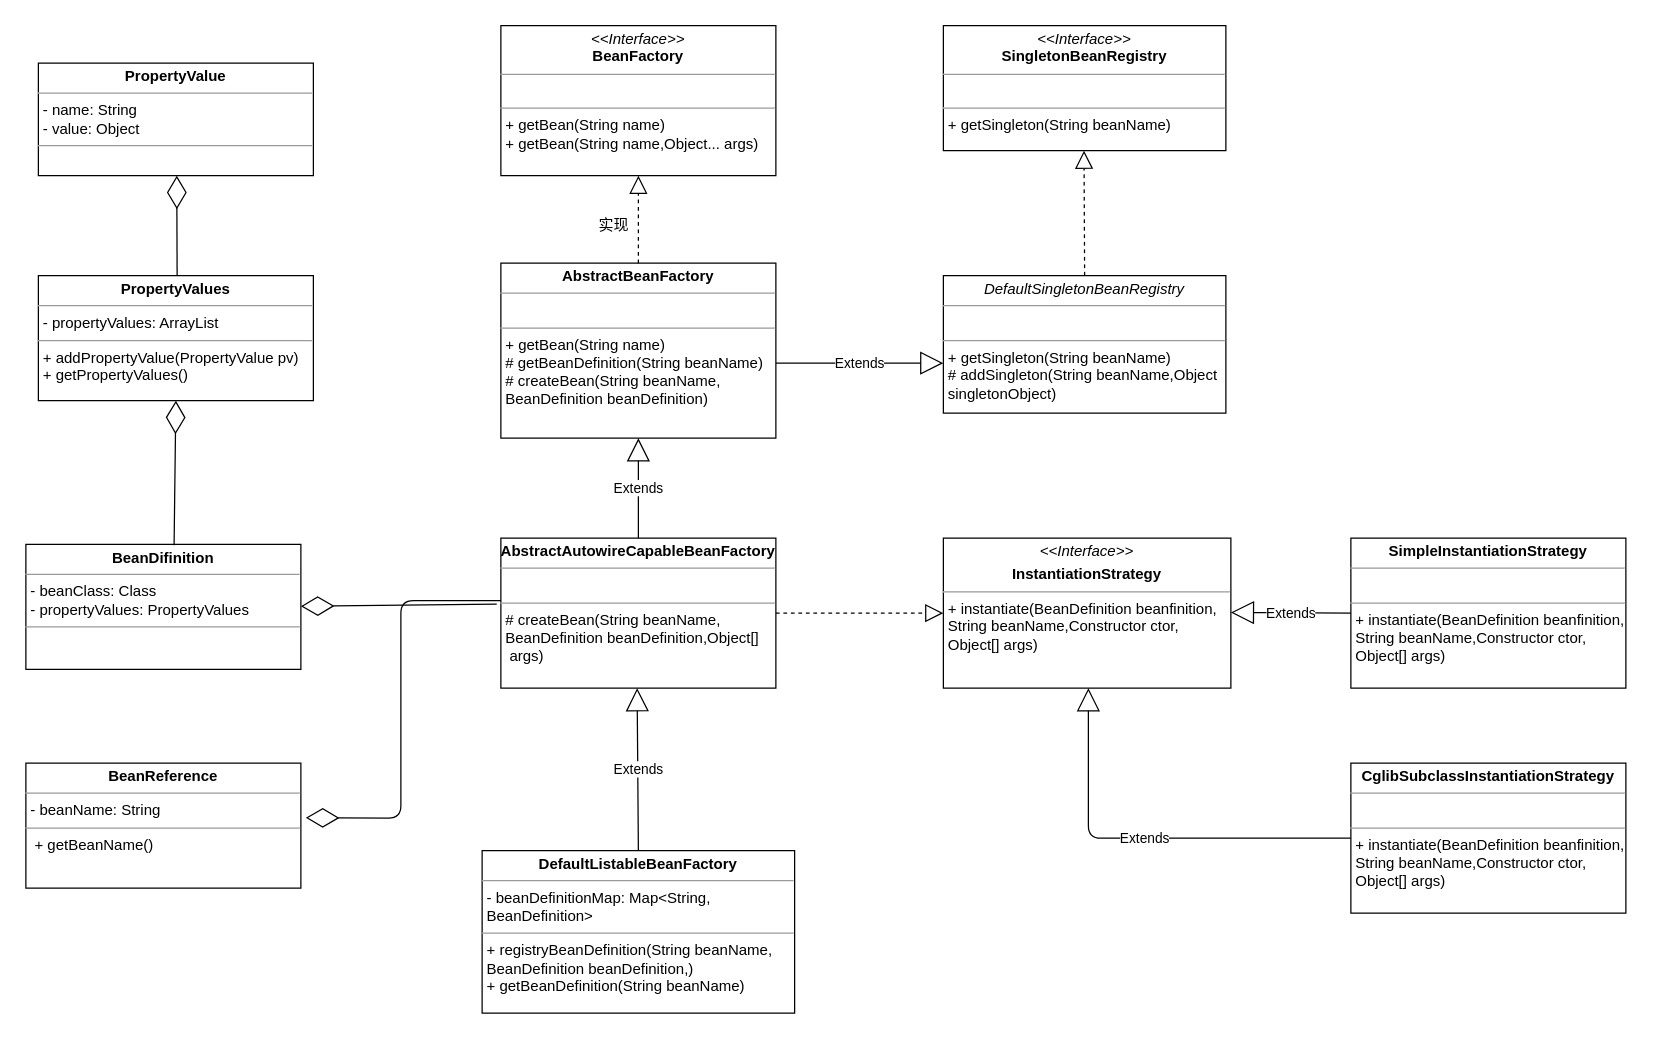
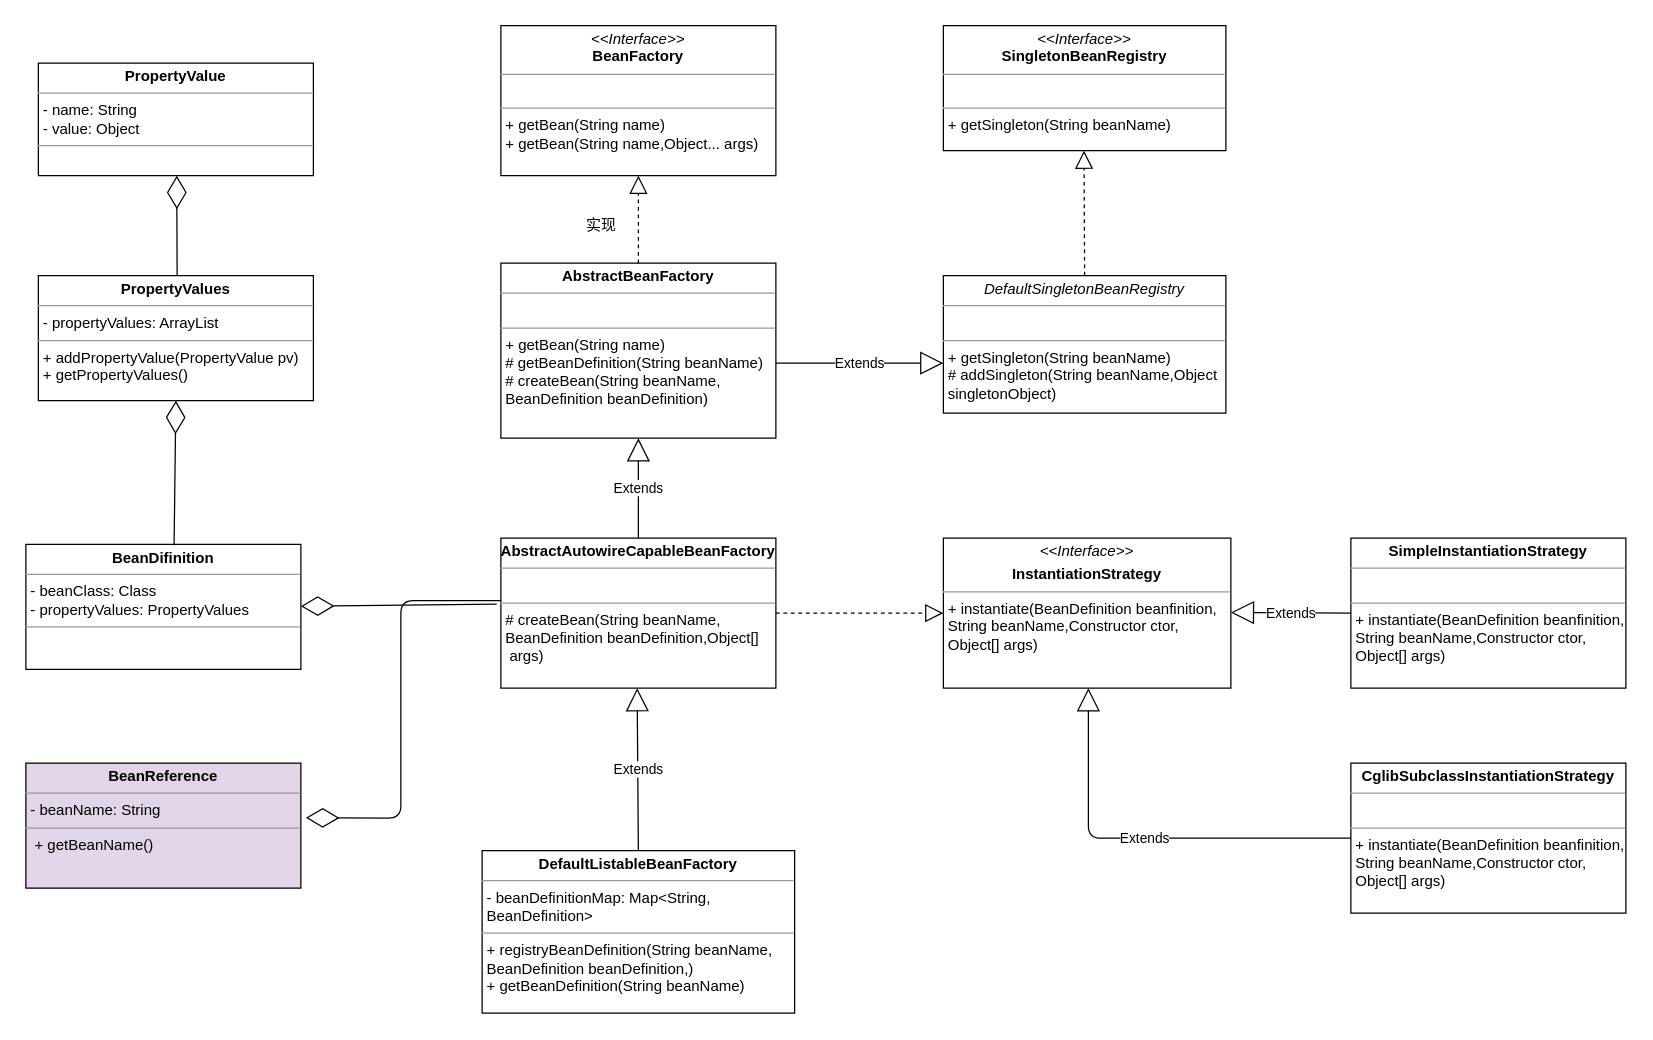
node "实现": moved (613, 226) -> (601, 226)
node "BeanReference - beanName: String + getBeanName()": fillcolor #ffffff -> #e1d5e7
